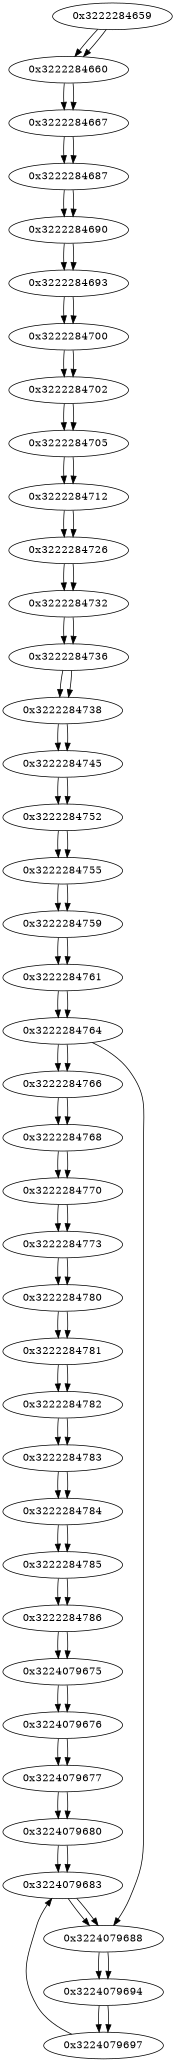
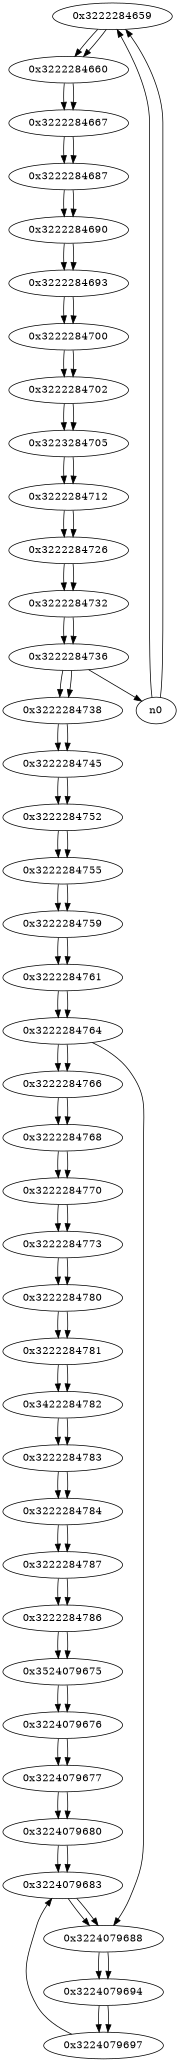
node "0x3222284705": label "0x3222284705" -> "0x3223284705"
node "n0": added
node "0x3222284782": label "0x3222284782" -> "0x3422284782"
node "0x3222284785": label "0x3222284785" -> "0x3222284787"
node "0x3224079675": label "0x3224079675" -> "0x3524079675"
